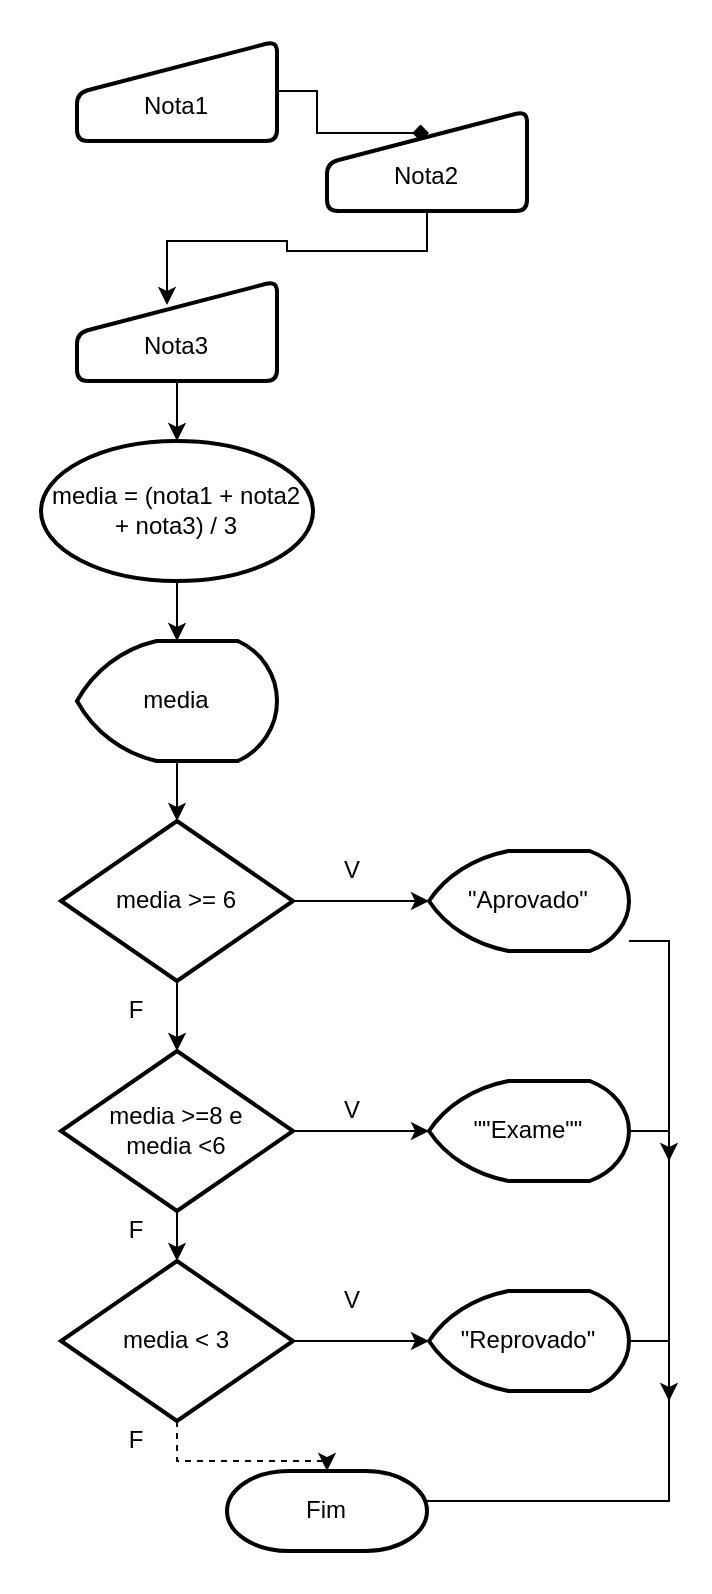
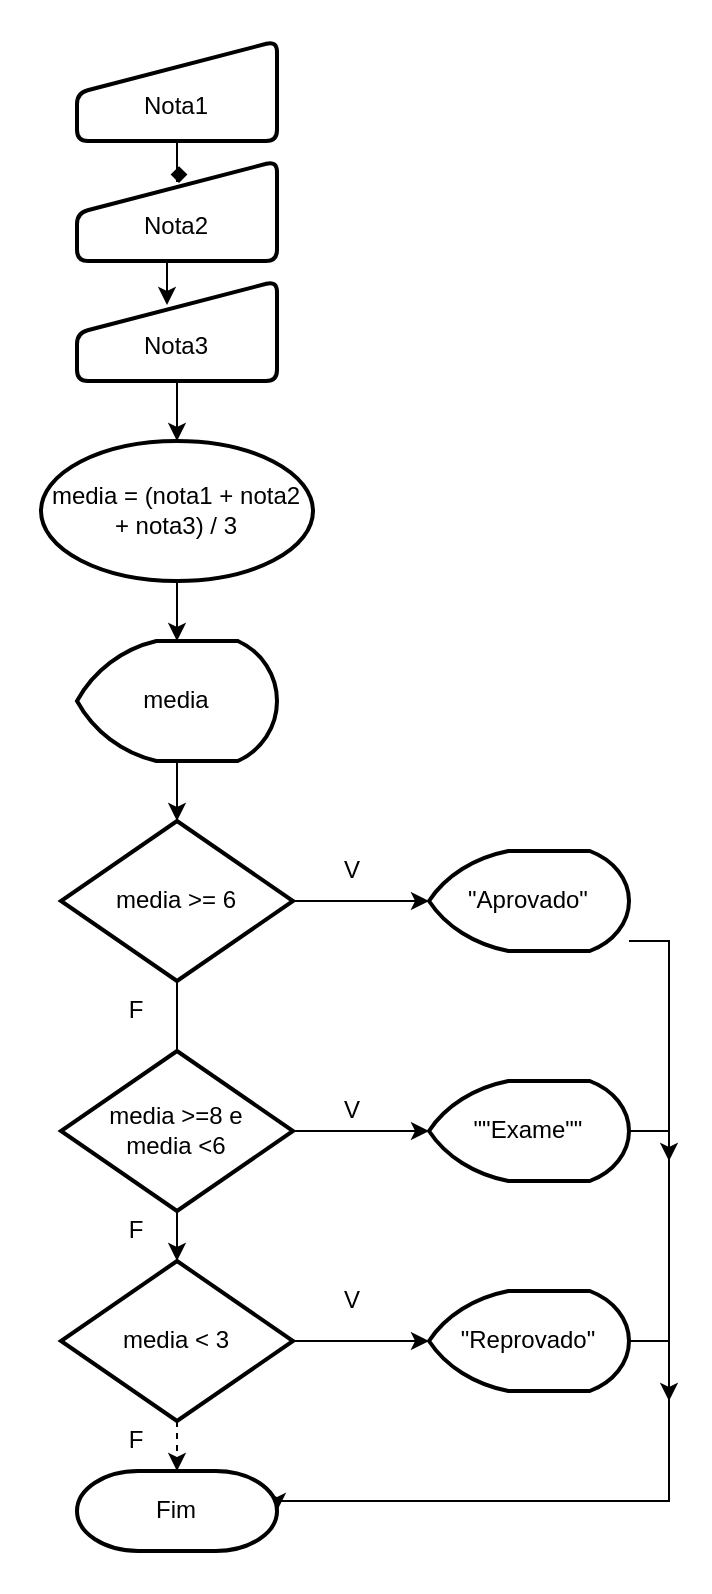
node "Nota2": moved (427, 161) -> (177, 211)
edge "media >= 6" -> "media >=8 e media <6": arrowhead classic -> none
node "Fim": moved (327, 1511) -> (177, 1511)
